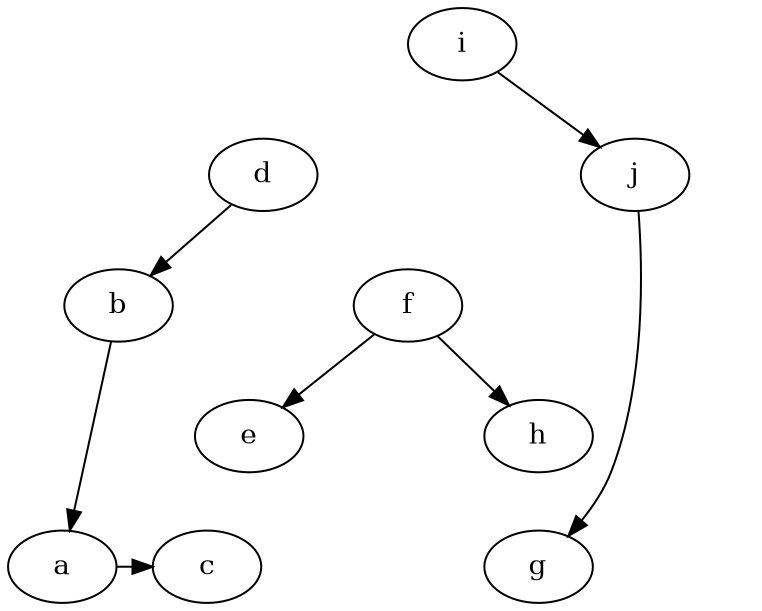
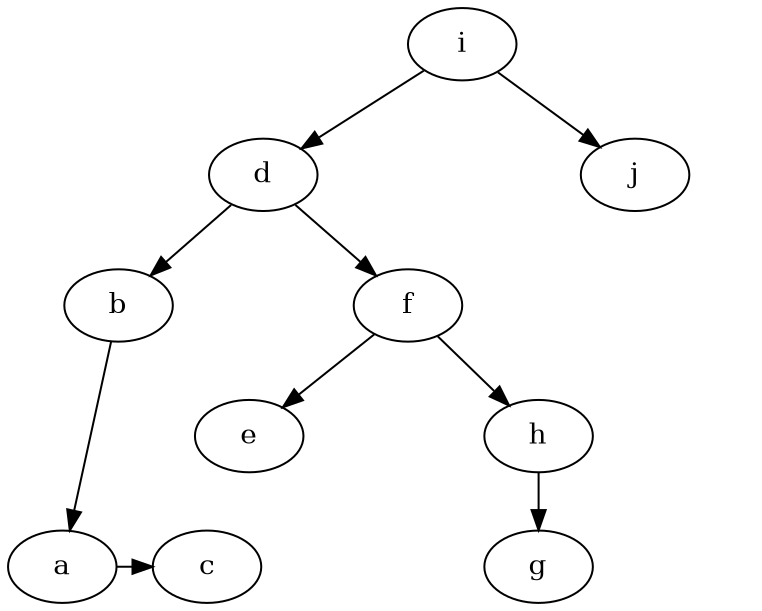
edge "i" -> "d": added
edge "d" -> "f": added
edge "j" -> "g": now "h" -> "g"
